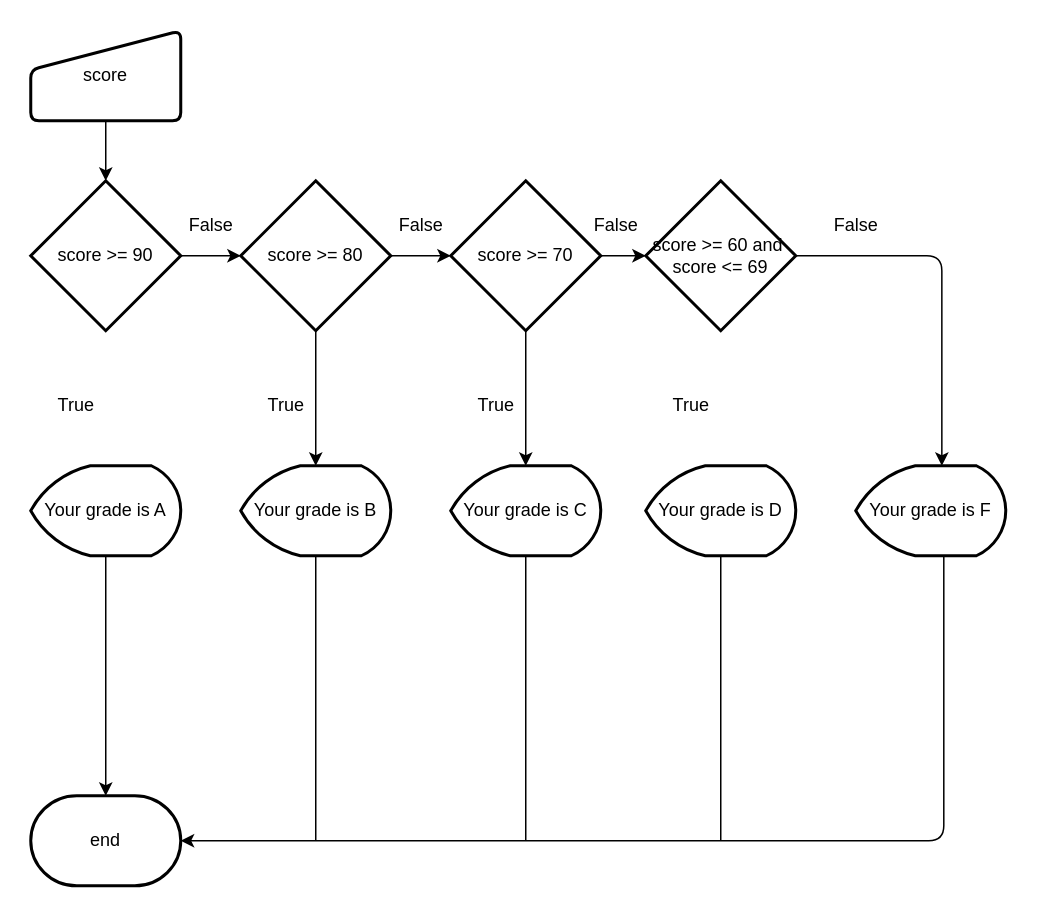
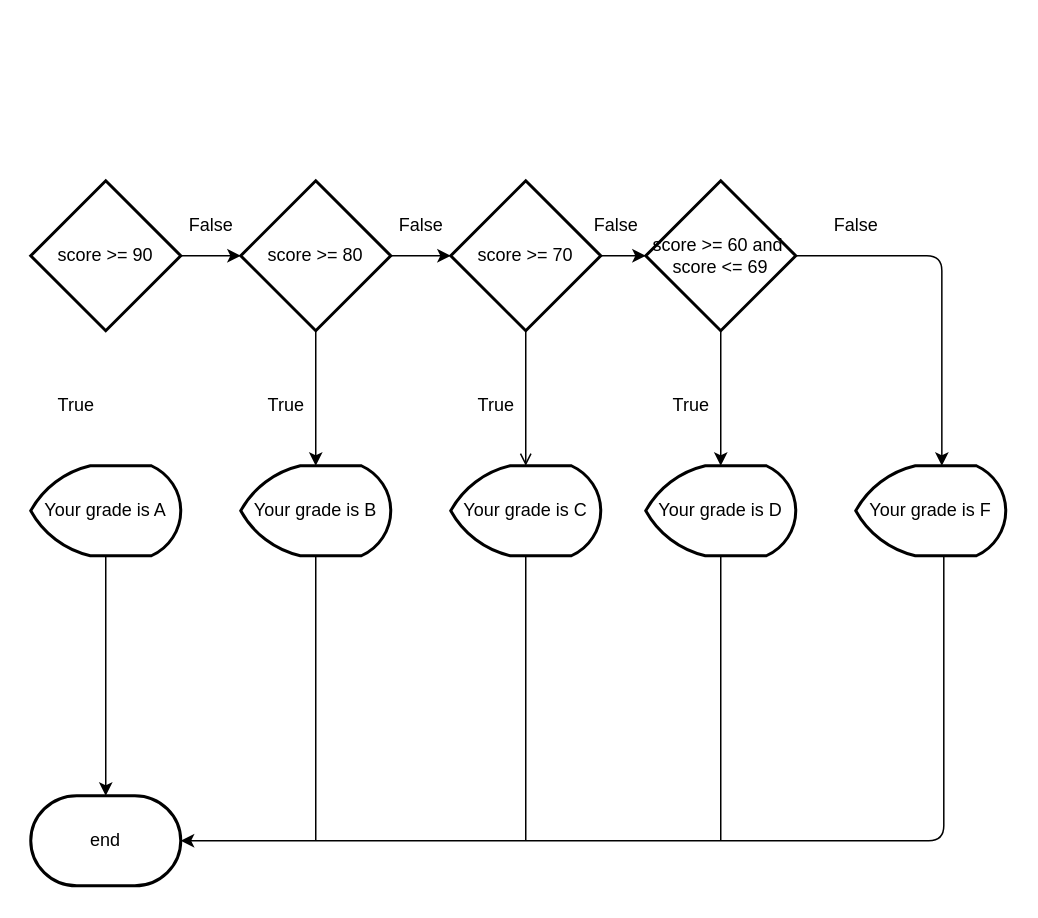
node "score": removed
edge "score" -> "score >= 90": removed
edge "score >= 60 and score <= 69" -> "Your grade is D": added
edge "score >= 70" -> "Your grade is C": arrowhead classic -> open
